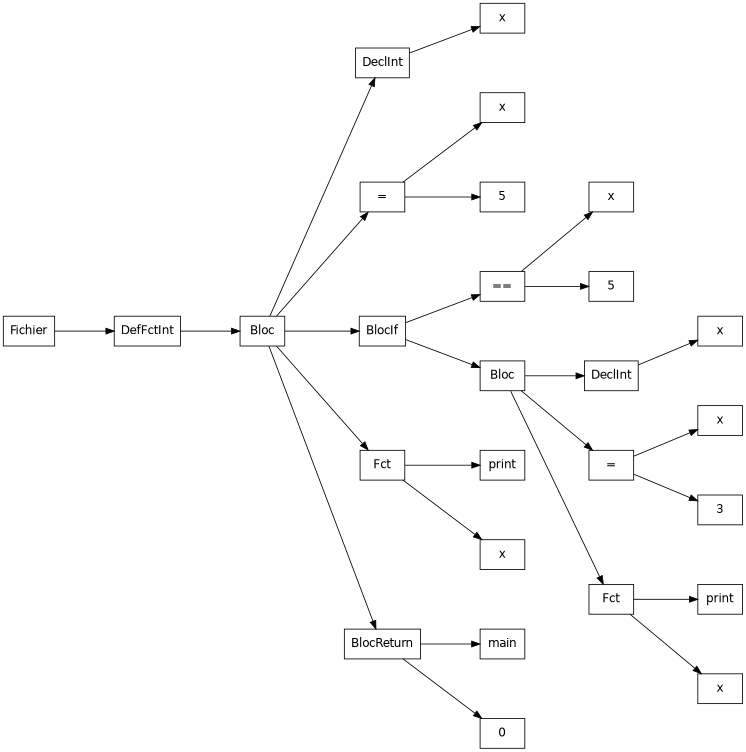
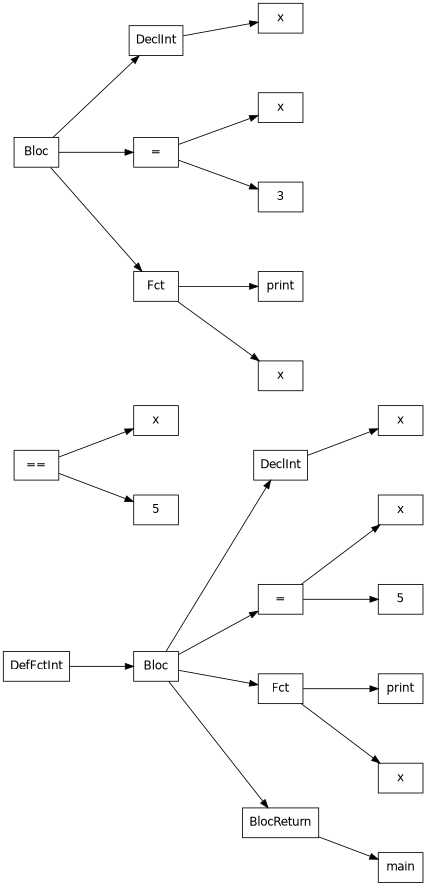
node "Fichier": removed
node "BlocIf": removed
node "0": removed
